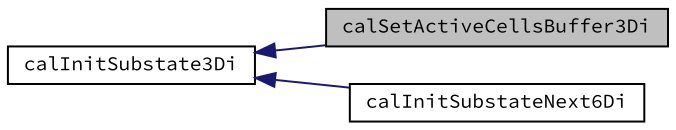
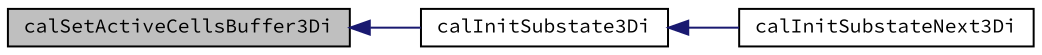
edge "calSetActiveCellsBuffer3Di" -> "calInitSubstate3Di": reversed
node "calInitSubstateNext6Di": label "calInitSubstateNext6Di" -> "calInitSubstateNext3Di"
